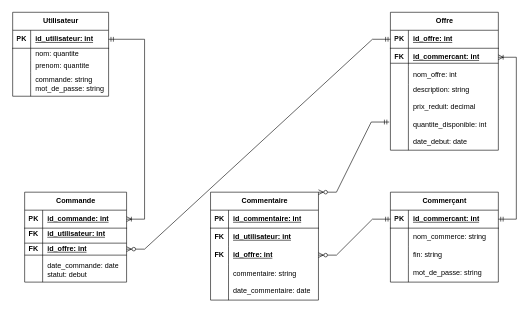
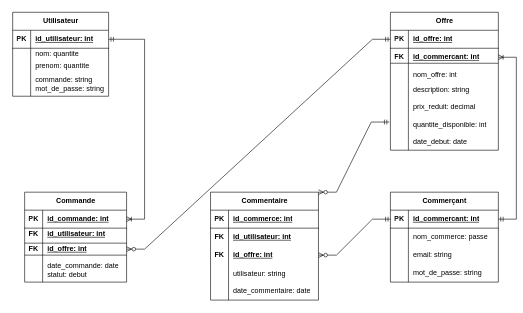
node "id_commentaire: int": label "id_commentaire: int" -> "id_commerce: int"
node "nom_commerce: string": label "nom_commerce: string" -> "nom_commerce: passe"
node "fin: string": label "fin: string" -> "email: string"
node "commentaire: string date_commentaire: date": label "commentaire: string date_commentaire: date" -> "utilisateur: string date_commentaire: date"
